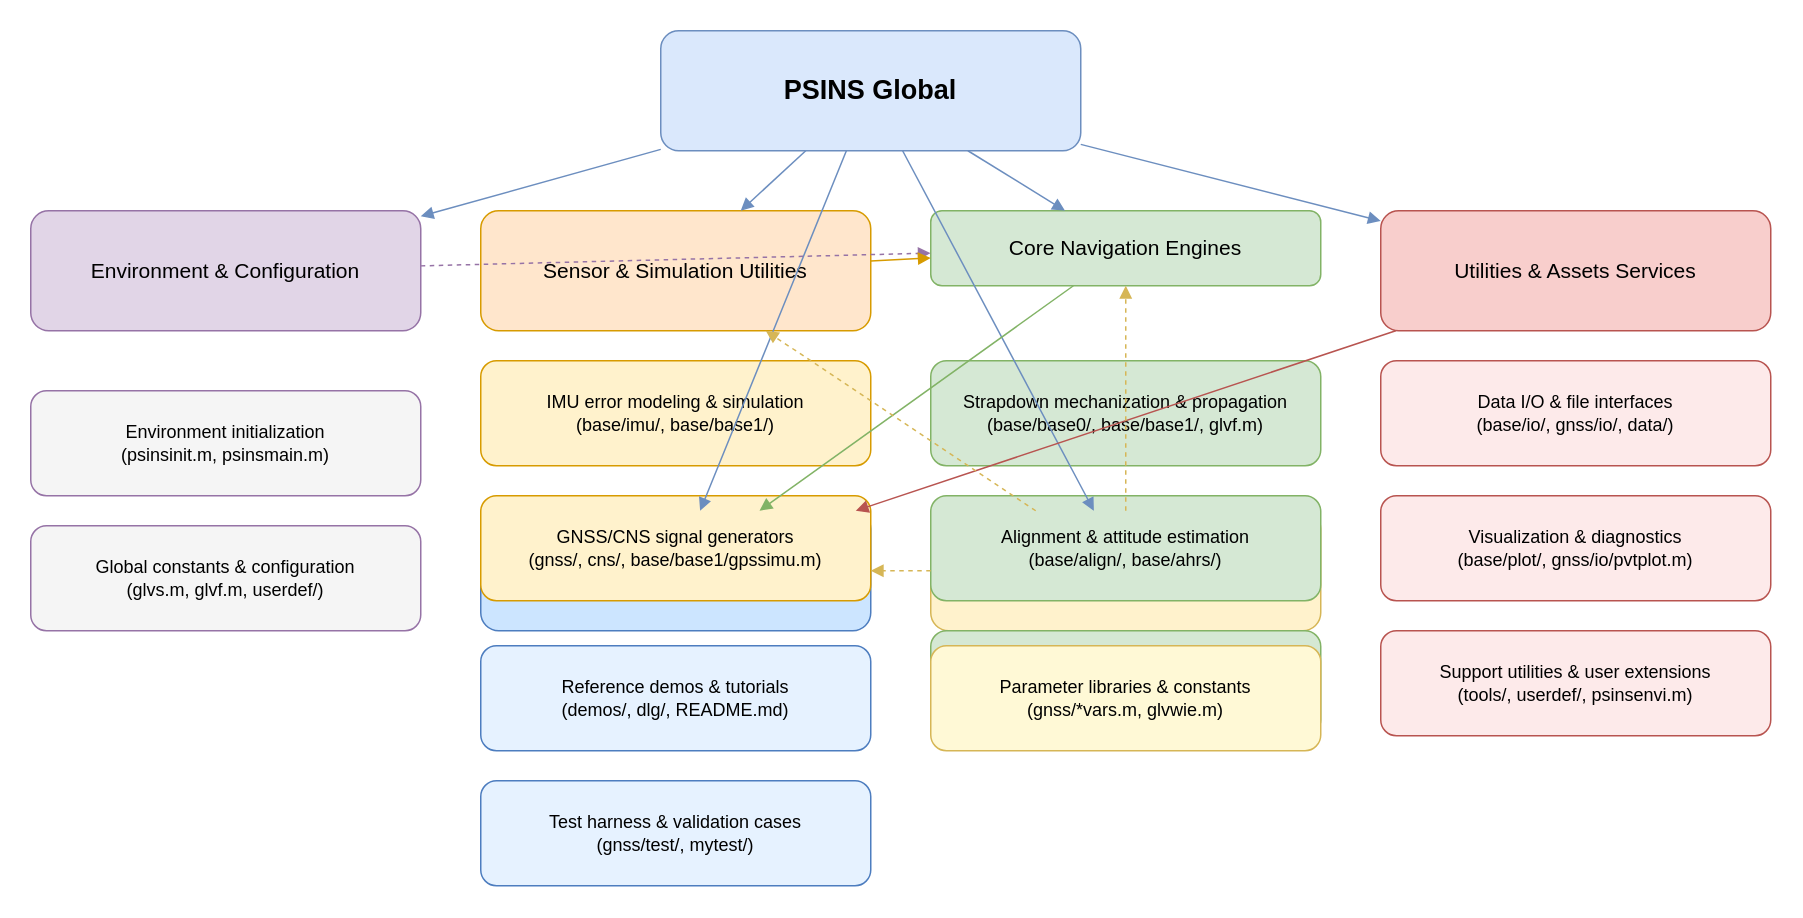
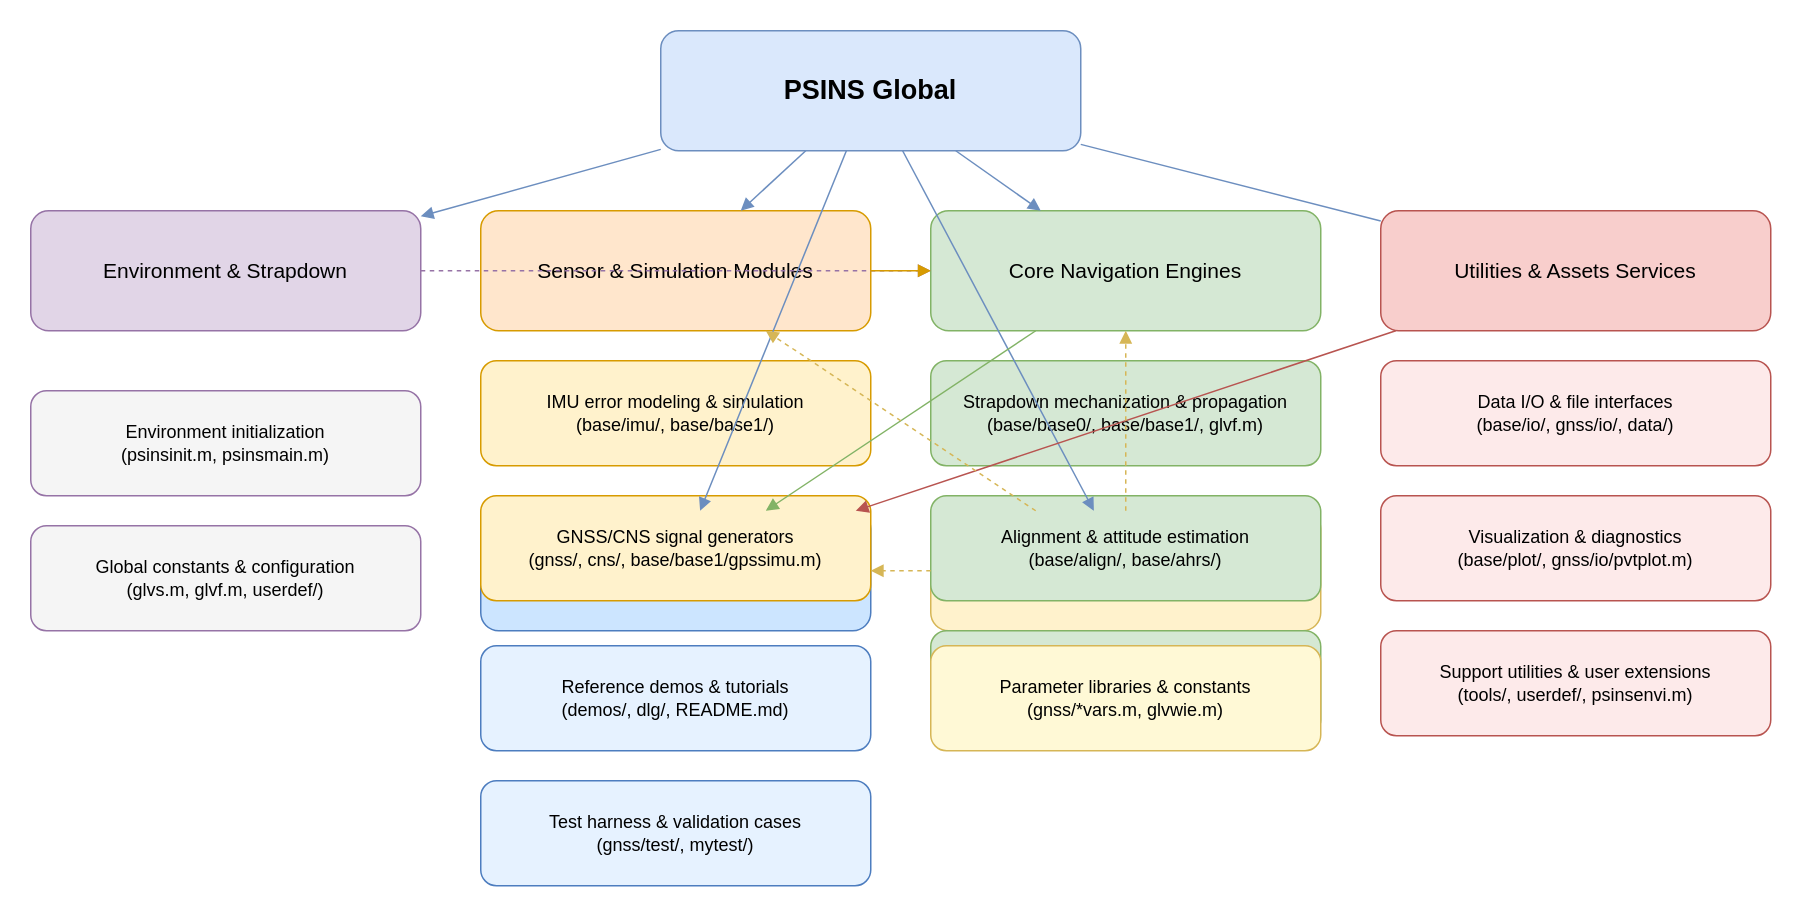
edge "PSINS Global" -> "Utilities & Assets Services": arrowhead block -> none
node "Core Navigation Engines": size 390x75 -> 390x120
node "Environment & Configuration": label "Environment & Configuration" -> "Environment & Strapdown"
node "Sensor & Simulation Utilities": label "Sensor & Simulation Utilities" -> "Sensor & Simulation Modules"
